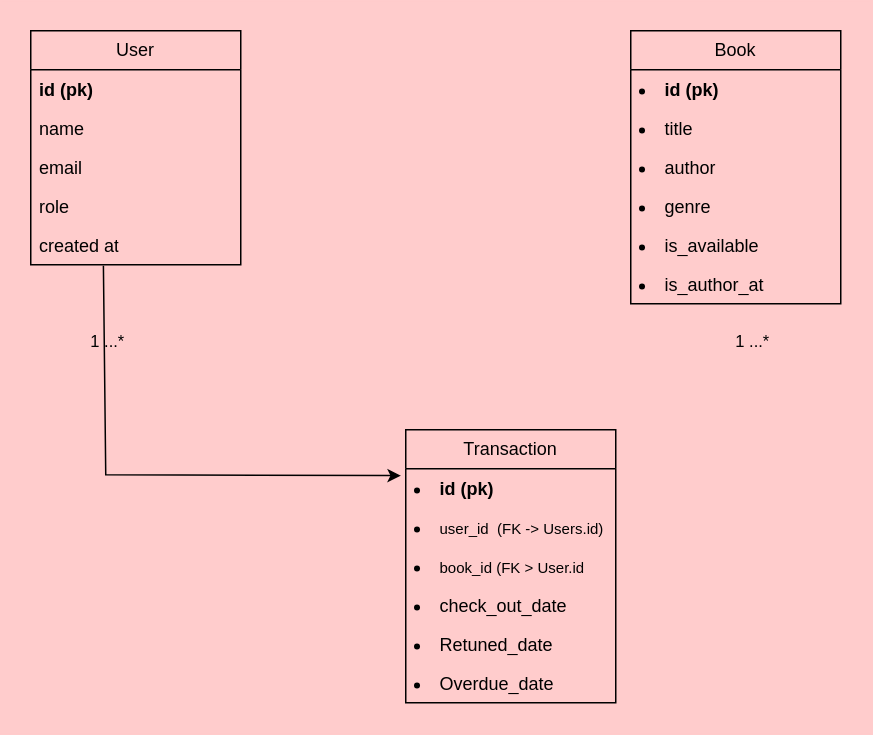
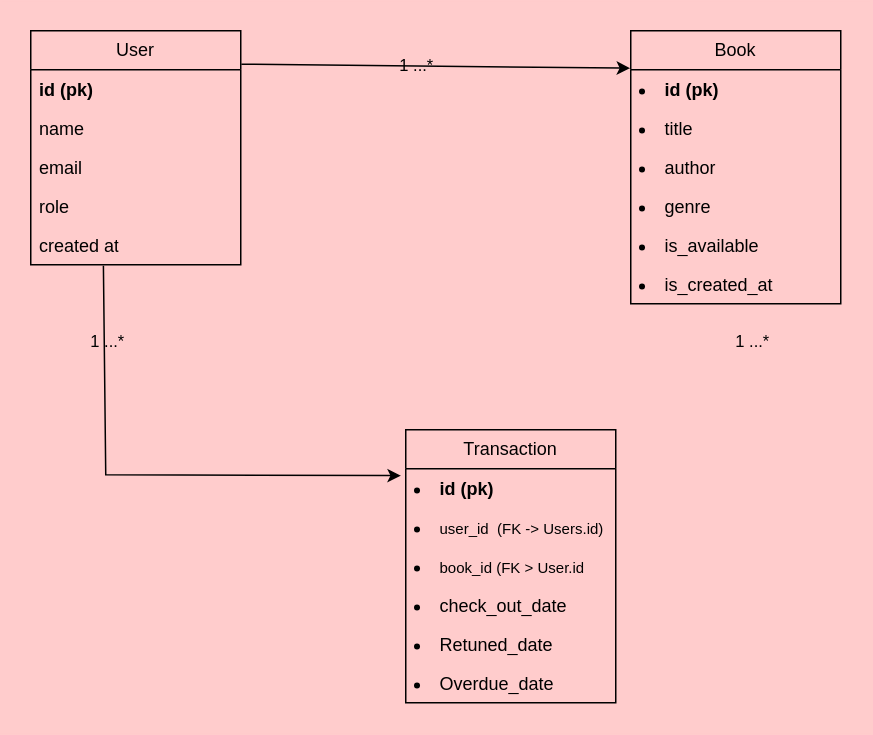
edge "User" -> "Book": added, label "1 ...*"
node "is_author_at": label "is_author_at" -> "is_created_at"
